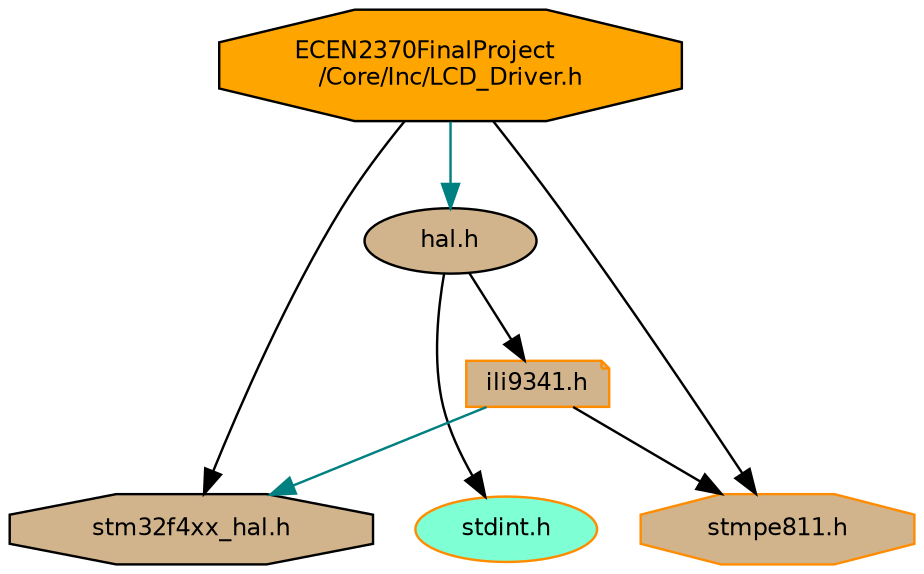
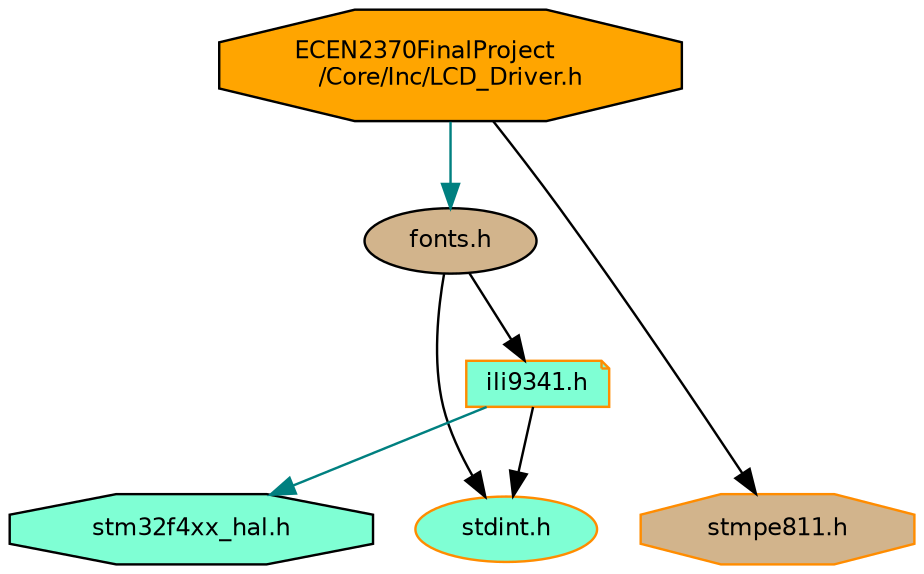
node "hal.h": label "hal.h" -> "fonts.h"
edge "ECEN2370FinalProject /Core/Inc/LCD_Driver.h" -> "stm32f4xx_hal.h": removed
node "ili9341.h": fillcolor tan -> aquamarine
edge "ili9341.h" -> "stmpe811.h": now "ili9341.h" -> "stdint.h"
node "stm32f4xx_hal.h": fillcolor tan -> aquamarine
